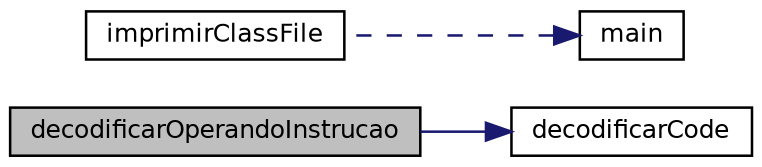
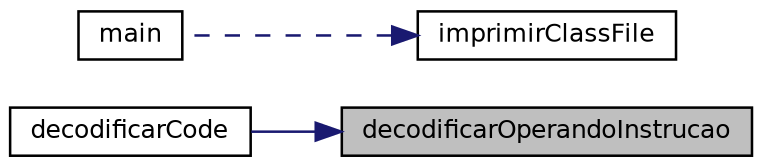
edge "imprimirClassFile" -> "main": reversed
edge "decodificarOperandoInstrucao" -> "decodificarCode": reversed
